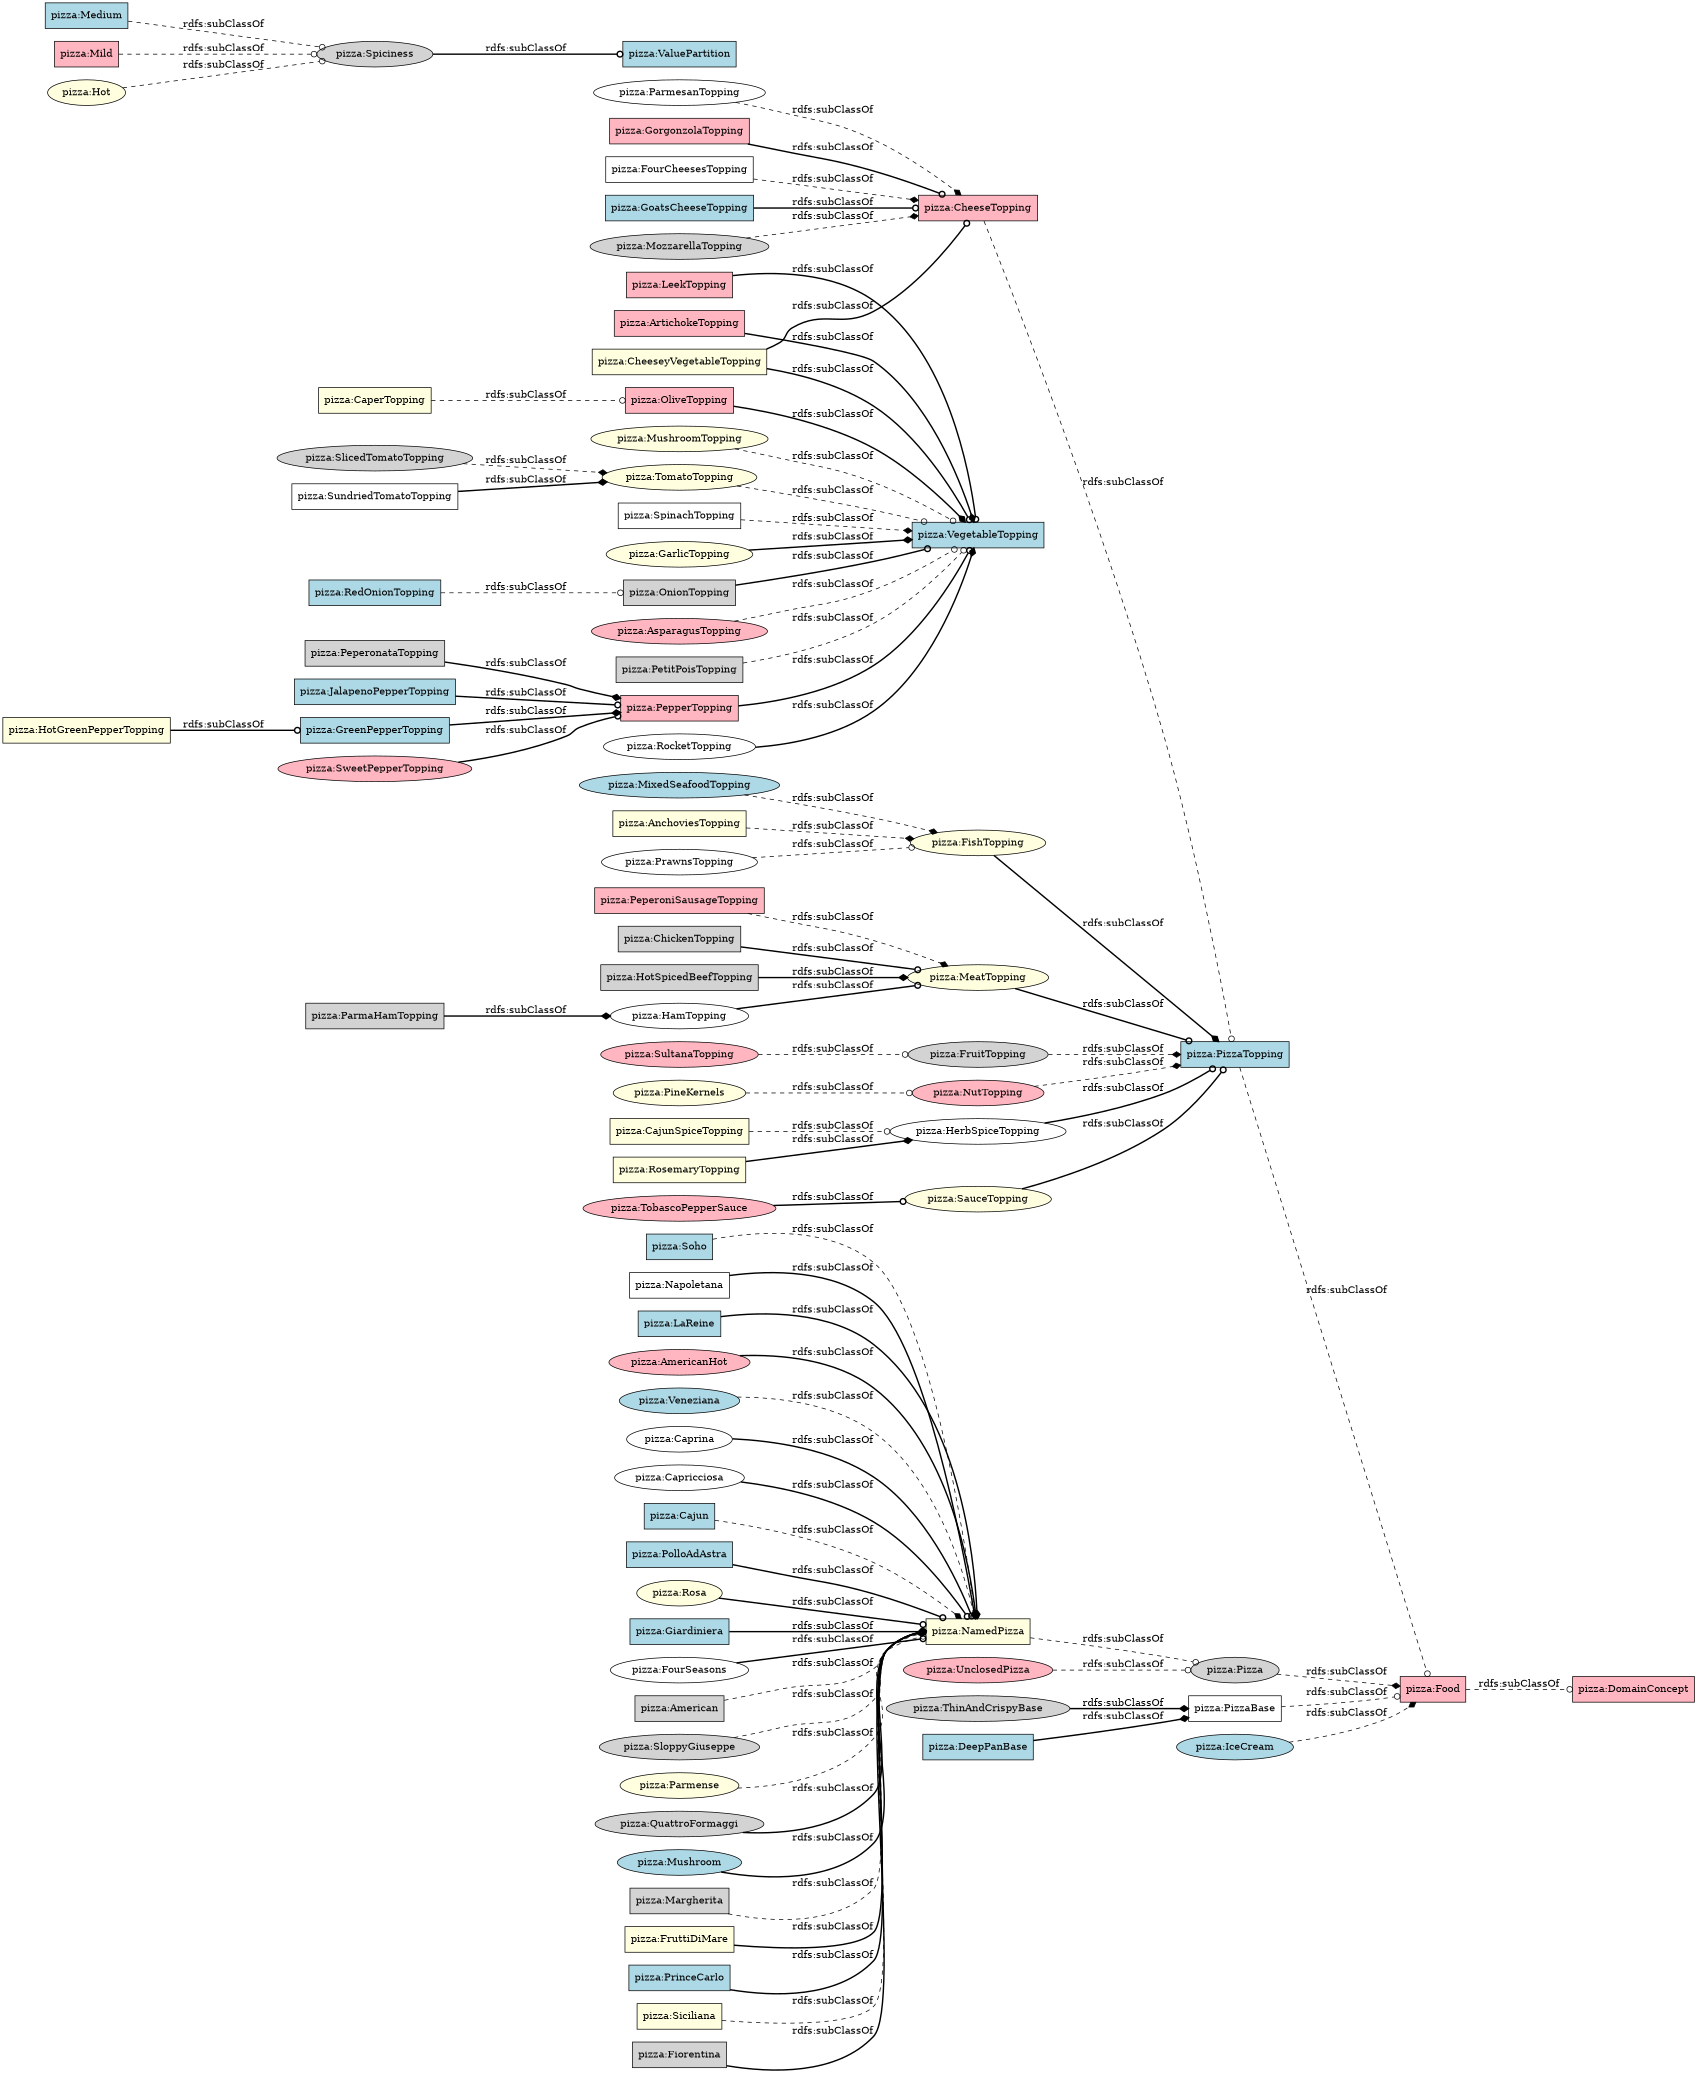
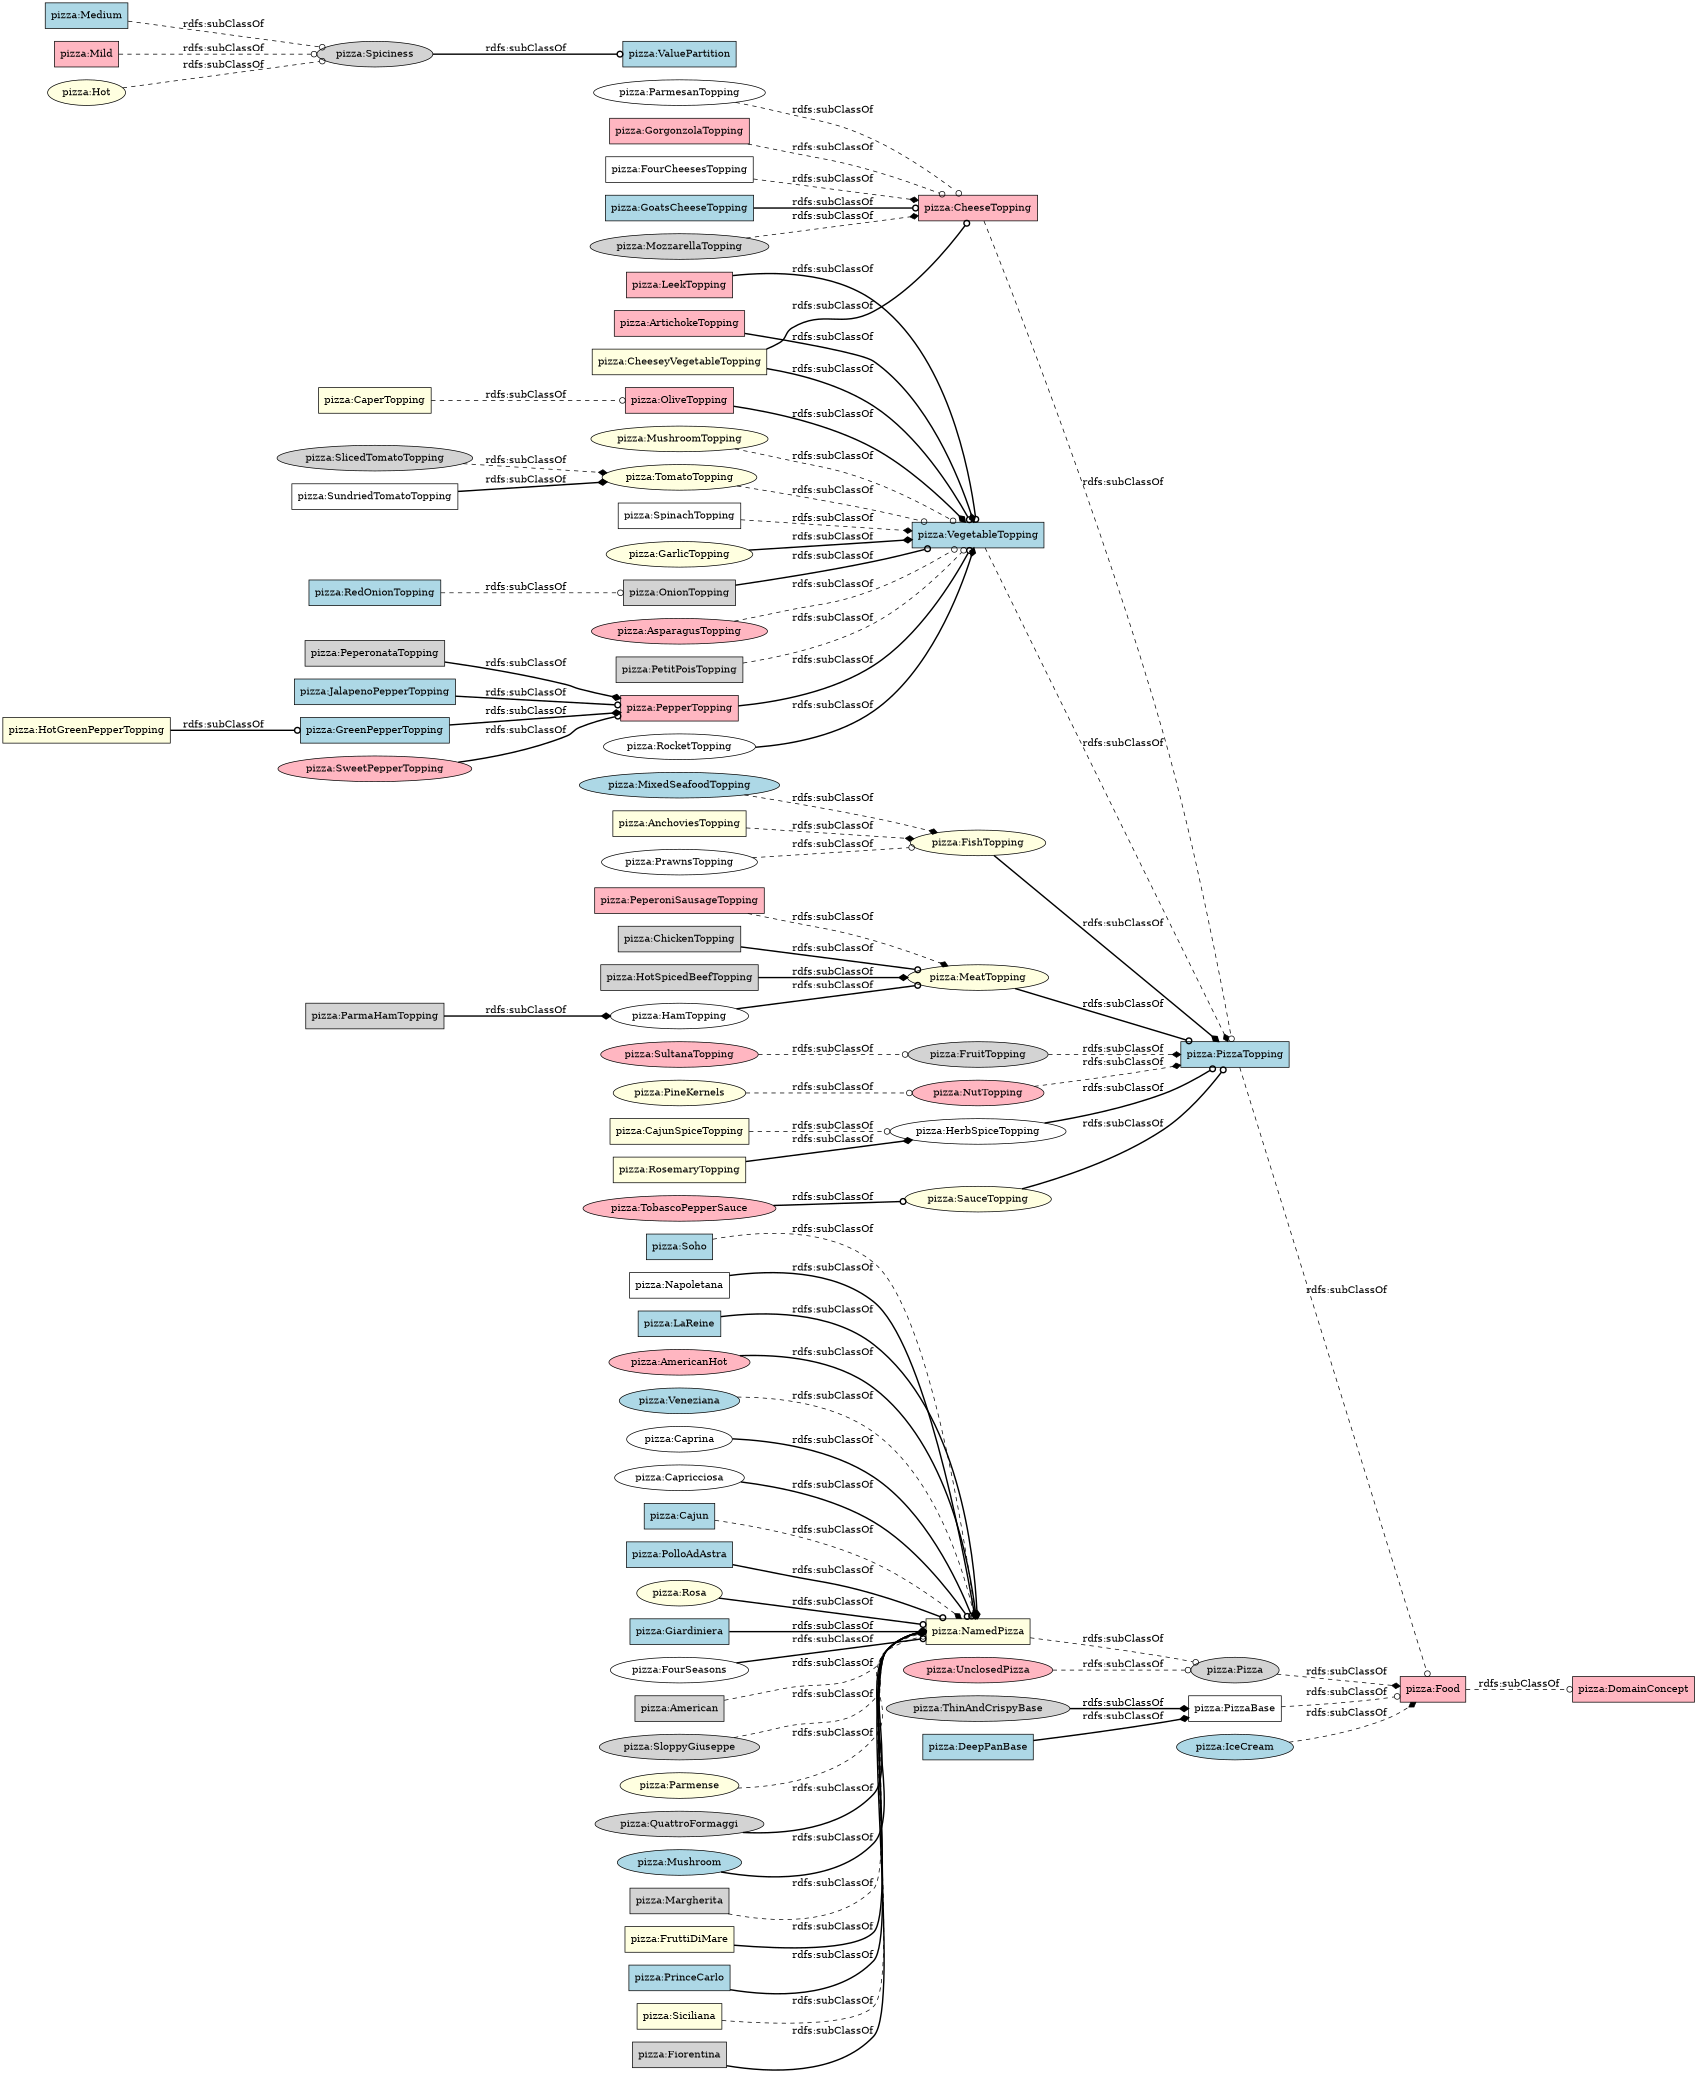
edge "pizza:ParmesanTopping" -> "pizza:CheeseTopping": arrowhead diamond -> odot
edge "pizza:GorgonzolaTopping" -> "pizza:CheeseTopping": style bold -> dashed
edge "pizza:VegetableTopping" -> "pizza:PizzaTopping": added, label "rdfs:subClassOf"
